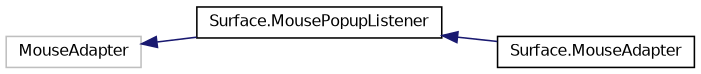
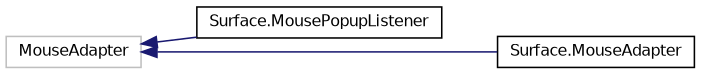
edge "Surface.MouseAdapter" -> "Surface.MousePopupListener": now "Surface.MouseAdapter" -> "MouseAdapter"
